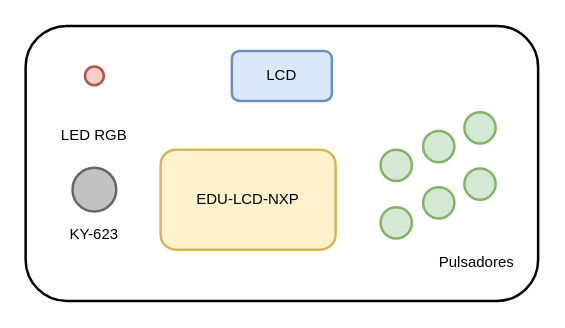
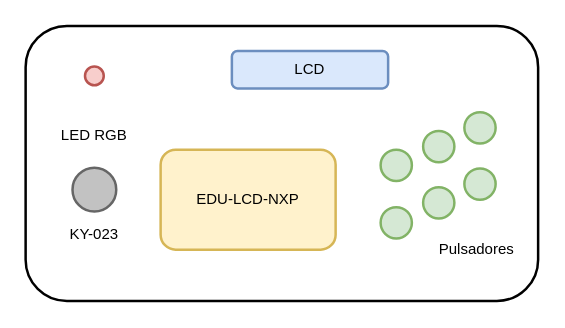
node "LCD": size 100x50 -> 156x38
node "KY-623": label "KY-623" -> "KY-023"
node "Pulsadores": moved (477, 262) -> (477, 249)
